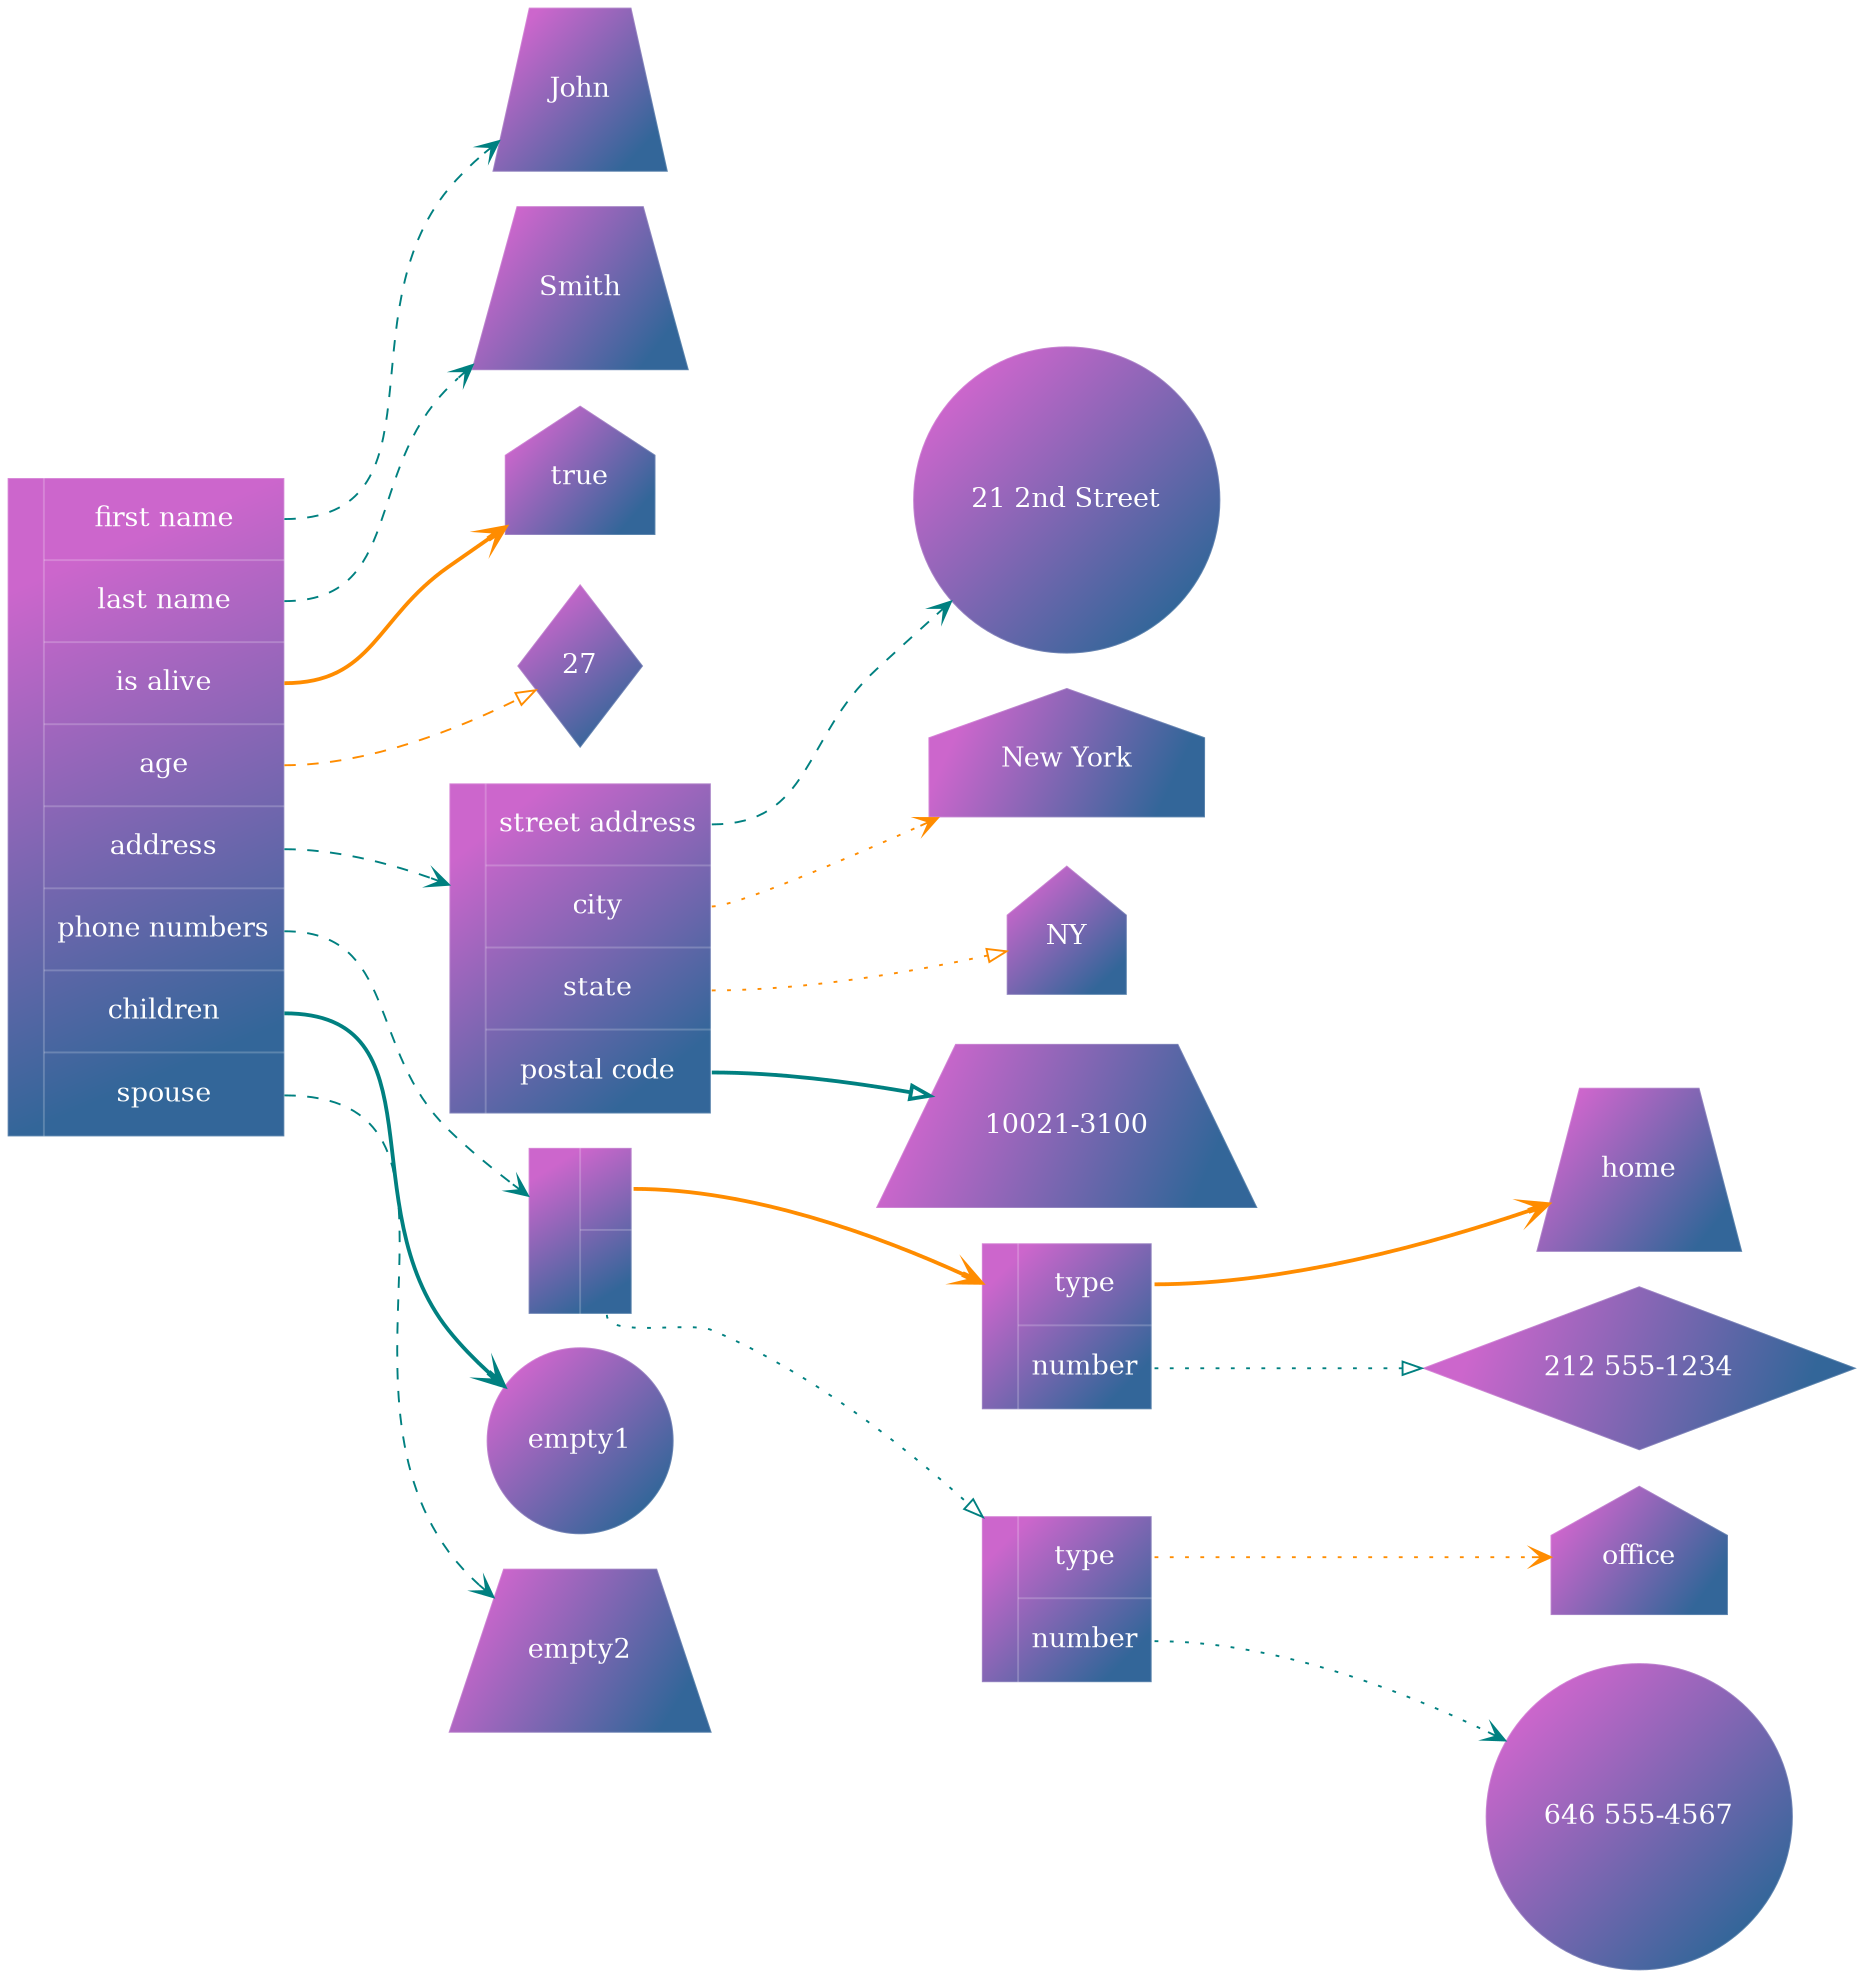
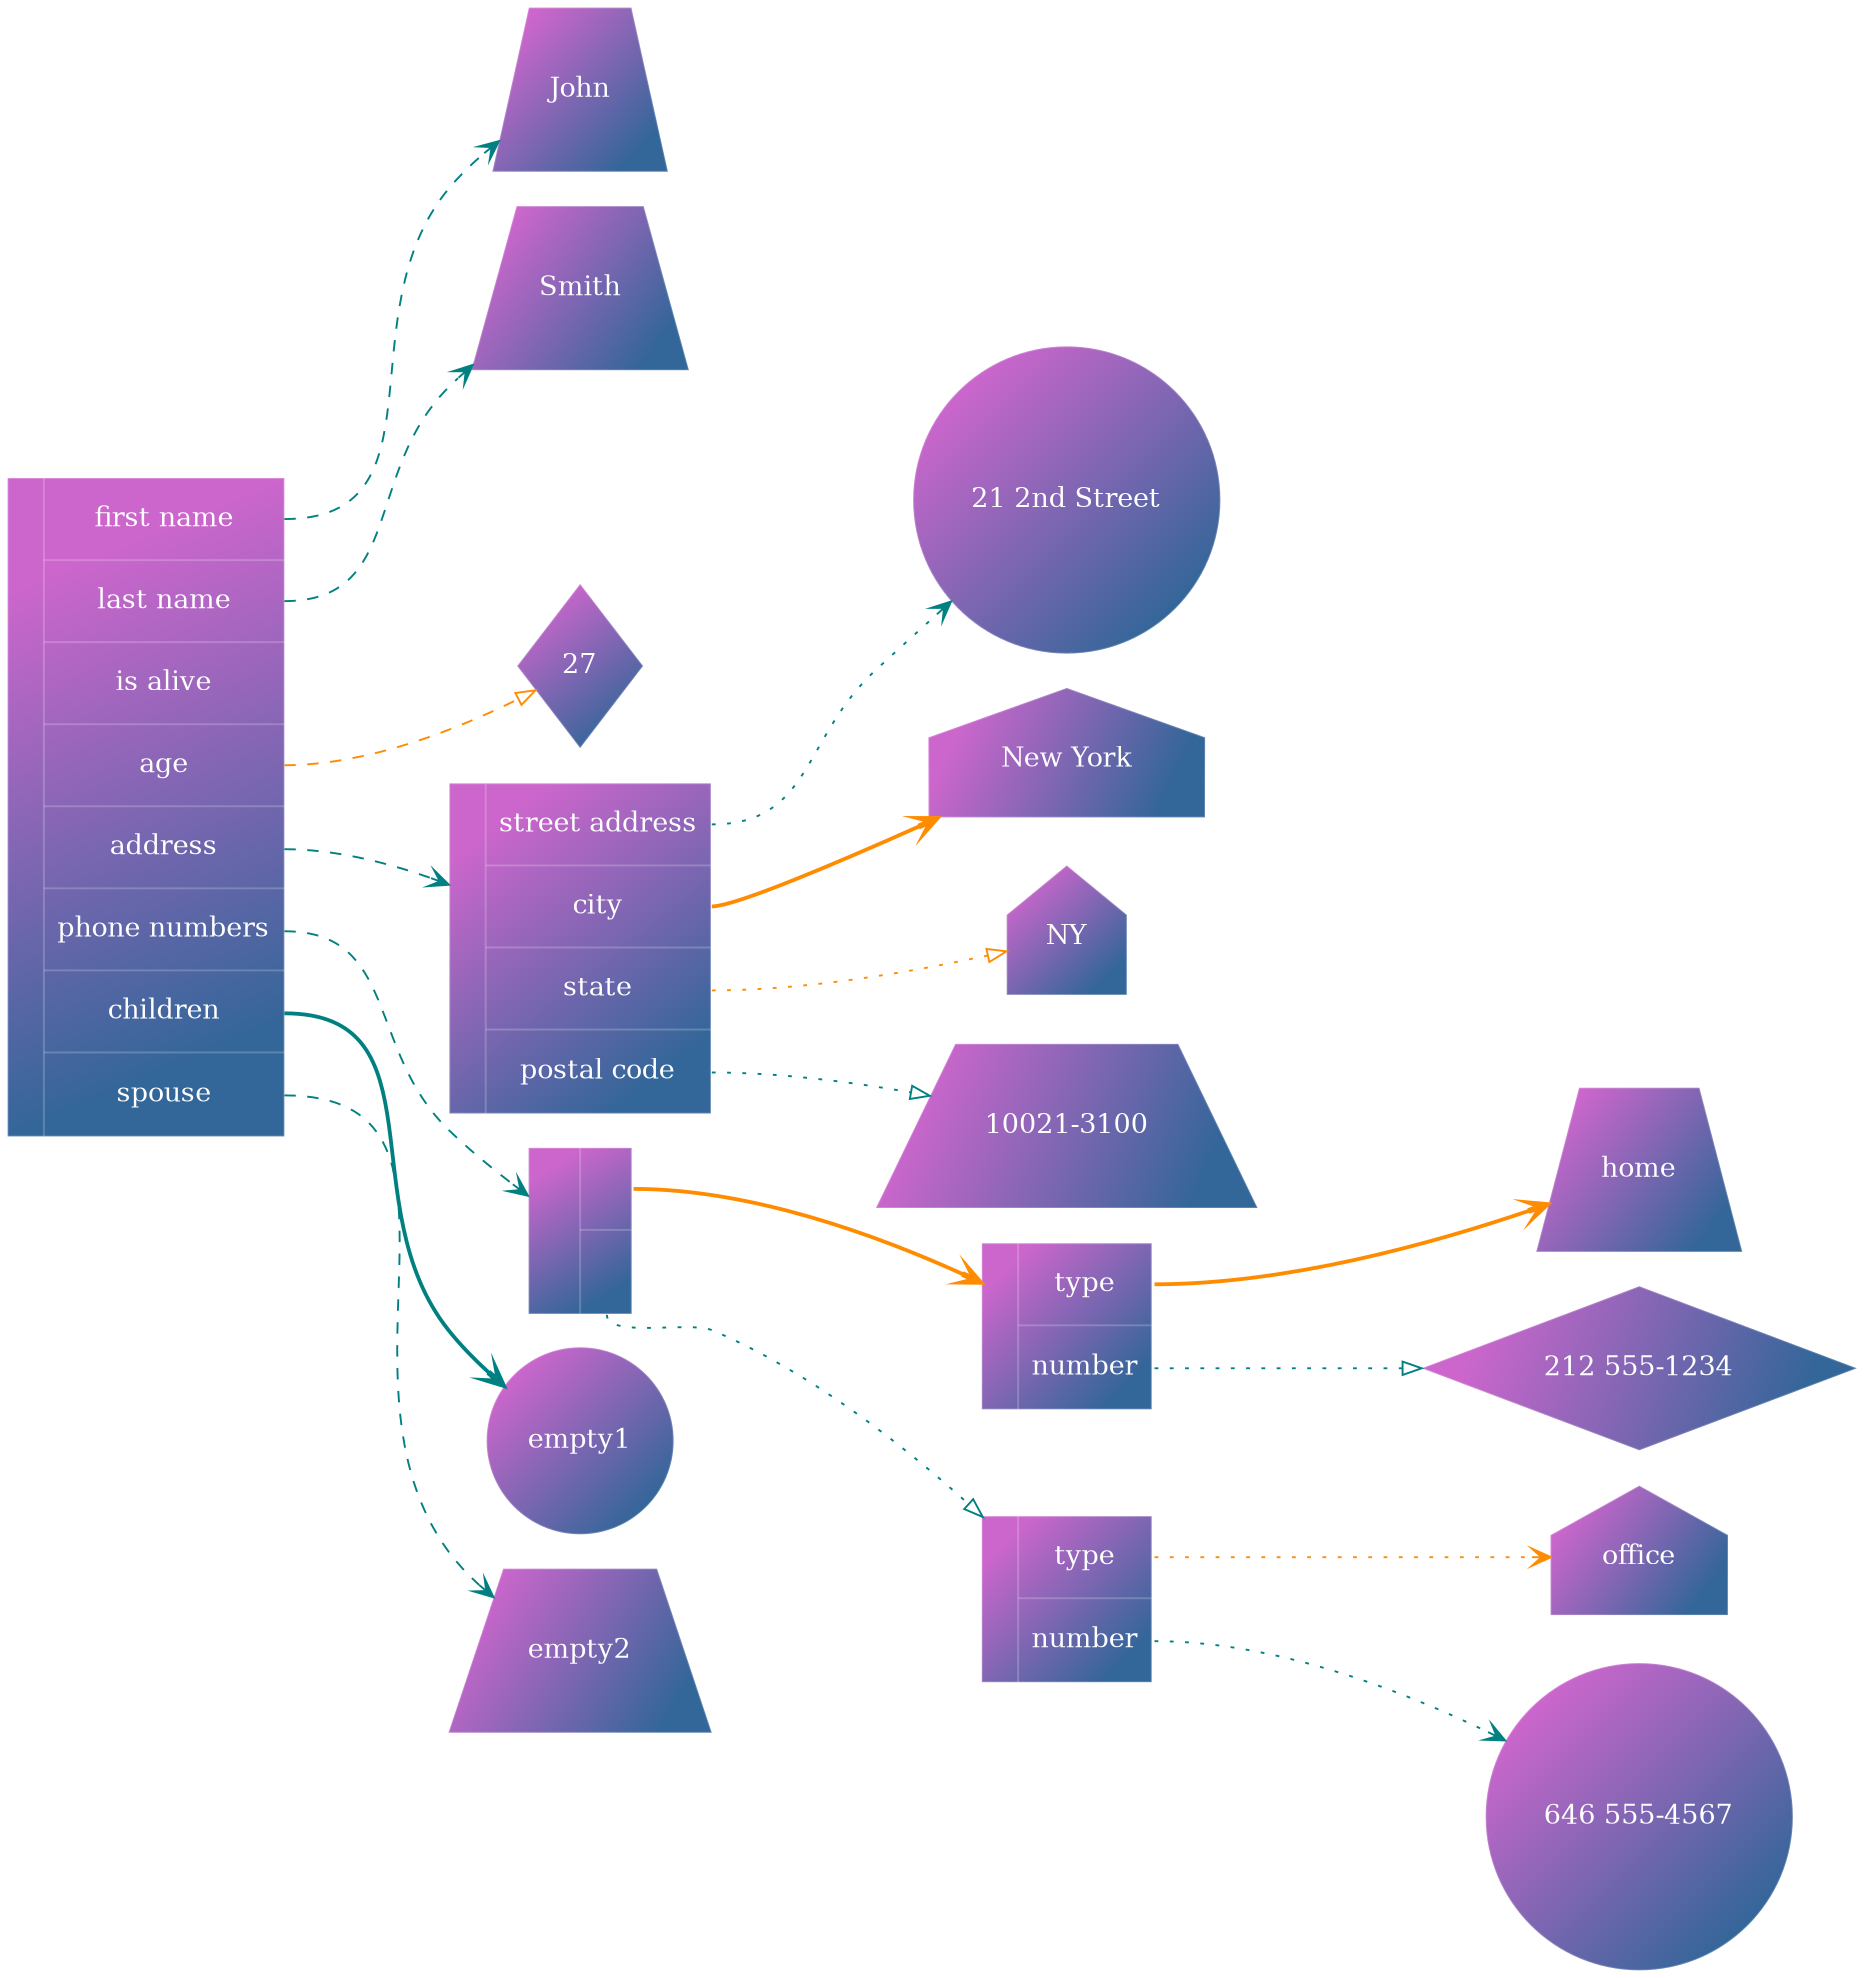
node "true": removed
edge "street address" -> "21 2nd Street": style dashed -> dotted
edge "street address" -> "New York": style dotted -> bold
edge "street address" -> "10021-3100": style bold -> dotted
